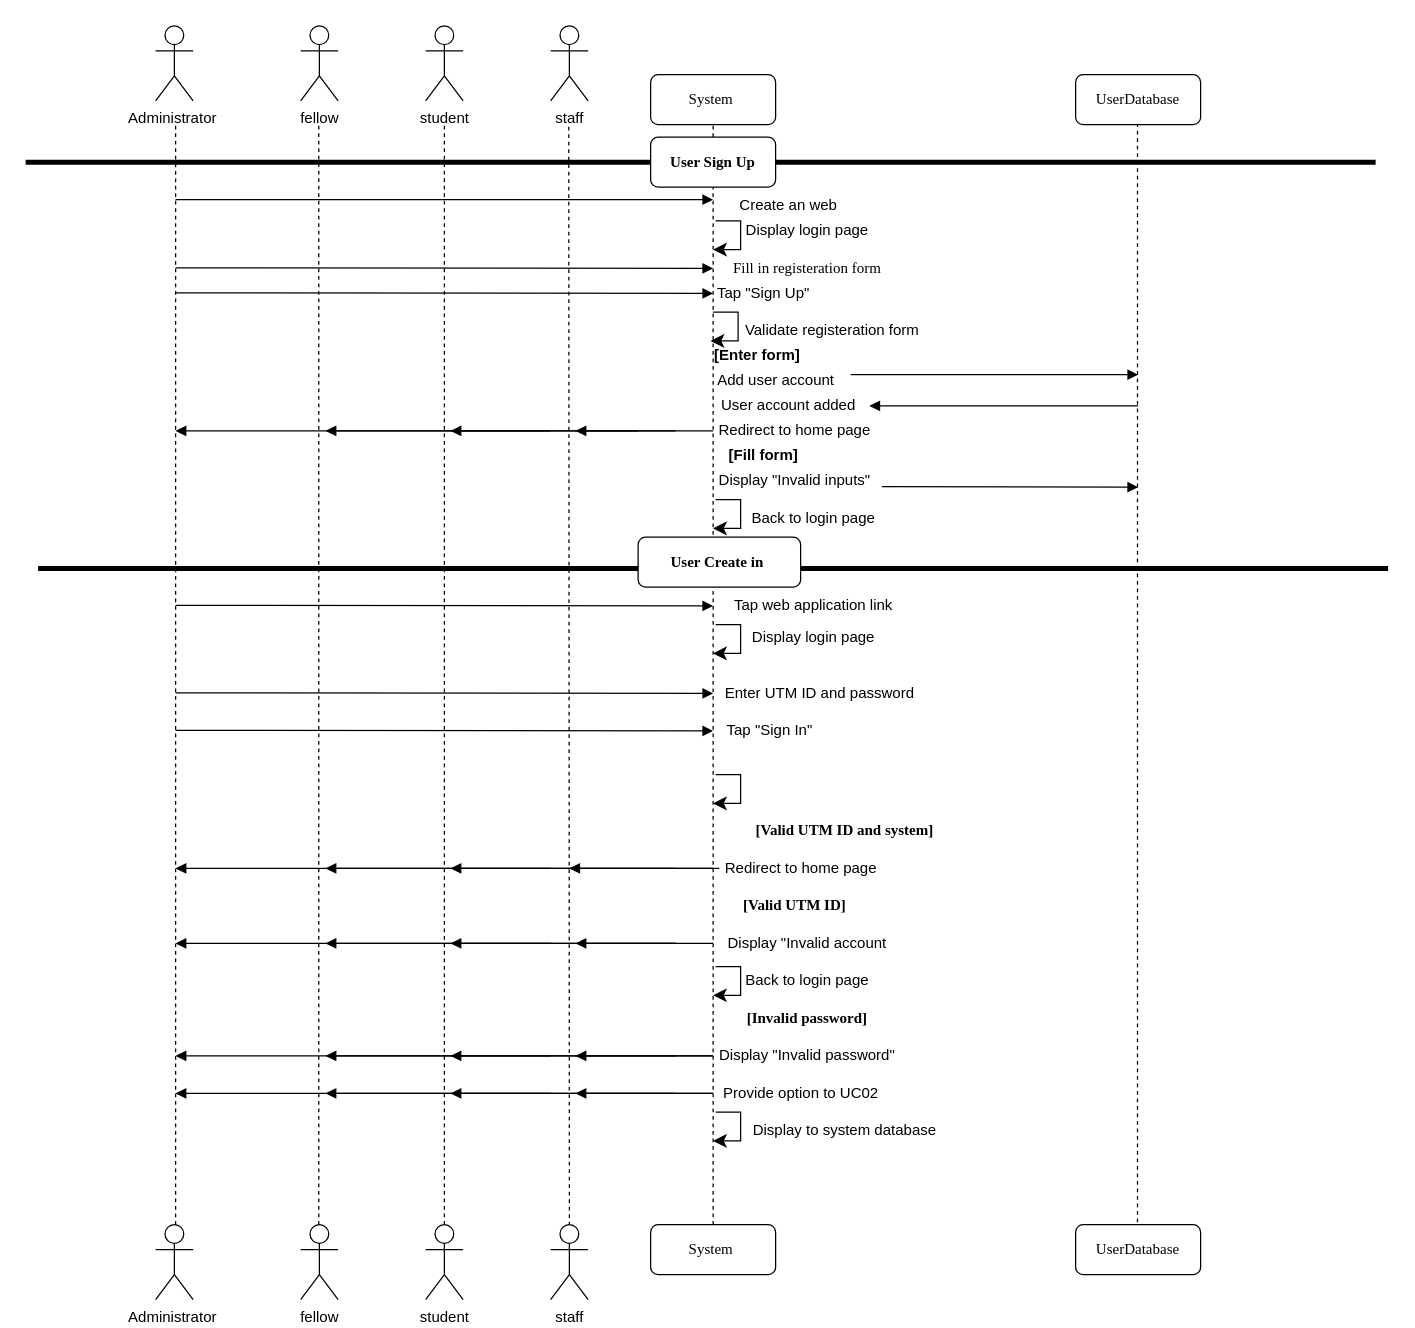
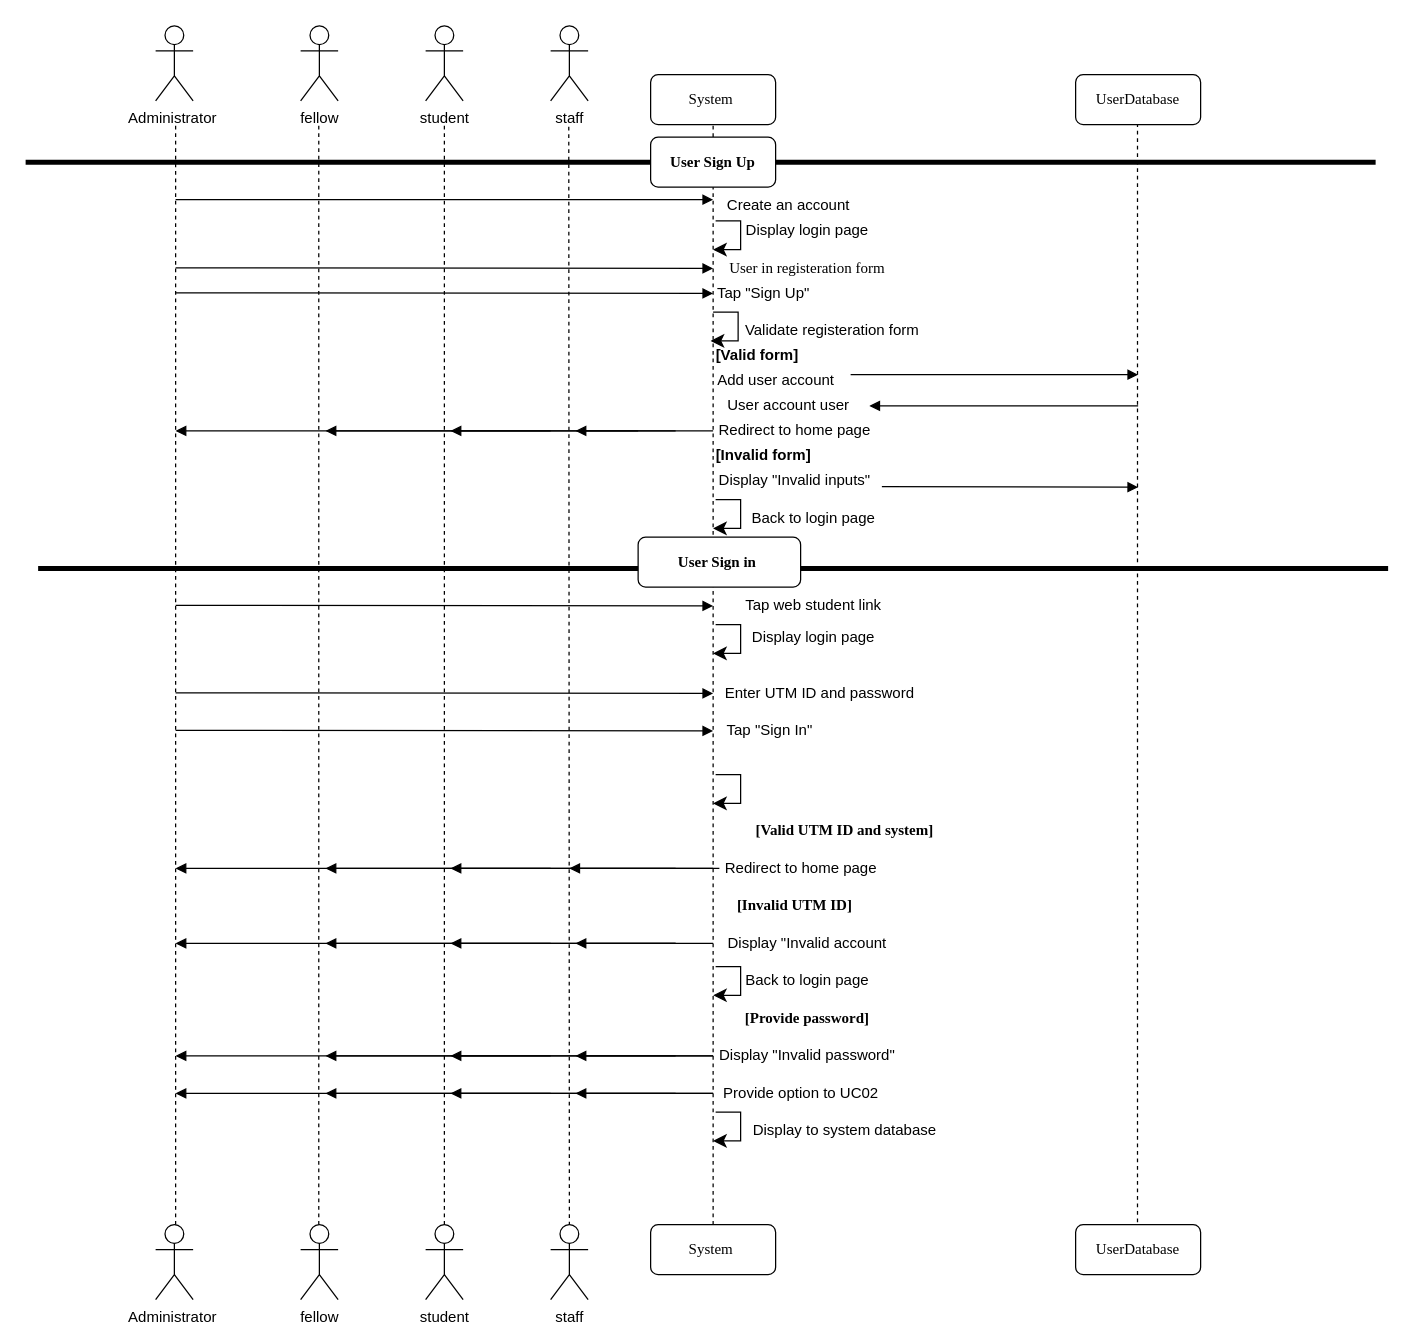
node "Create an web": label "Create an web" -> "Create an account"
node "Fill in registeration form": label "Fill in registeration form" -> "User in registeration form"
node "[Enter form]": label "[Enter form]" -> "[Valid form]"
node "User account added": label "User account added" -> "User account user"
node "[Fill form]": label "[Fill form]" -> "[Invalid form]"
node "User Create in": label "User Create in" -> "User Sign in"
node "Tap web application link": label "Tap web application link" -> "Tap web student link"
node "[Valid UTM ID]": label "[Valid UTM ID]" -> "[Invalid UTM ID]"
node "[Invalid password]": label "[Invalid password]" -> "[Provide password]"
